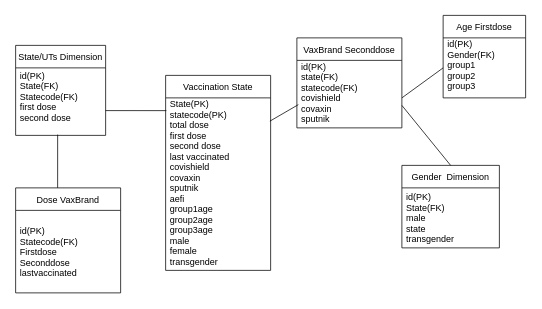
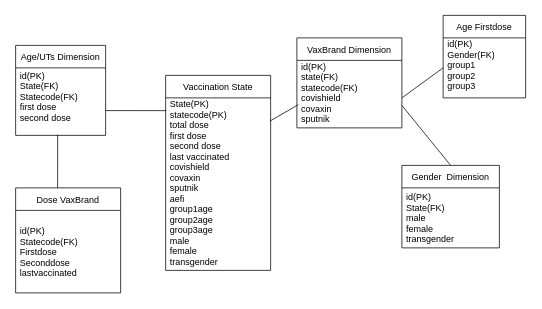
node "VaxBrand Seconddose": label "VaxBrand Seconddose" -> "VaxBrand Dimension"
node "State/UTs Dimension": label "State/UTs Dimension" -> "Age/UTs Dimension"
node "id(PK) State(FK) male state transgender": label "id(PK) State(FK) male state transgender" -> "id(PK) State(FK) male female transgender"
